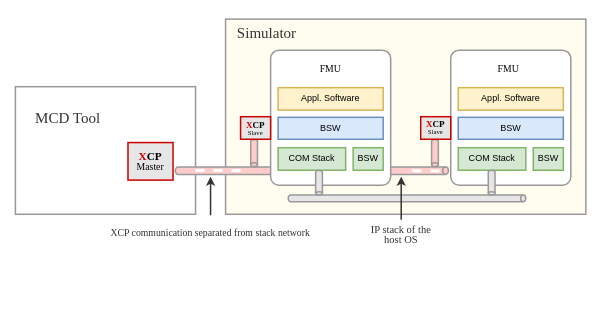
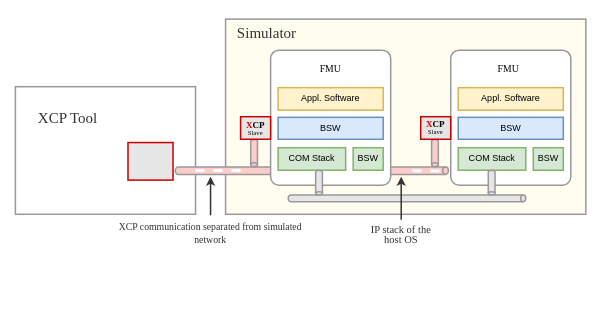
node "MCD Tool": label "MCD Tool" -> "XCP Tool"
node "XCP Master": removed
node "XCP communication separated from stack network": label "XCP communication separated from stack network" -> "XCP communication separated from simulated network"
